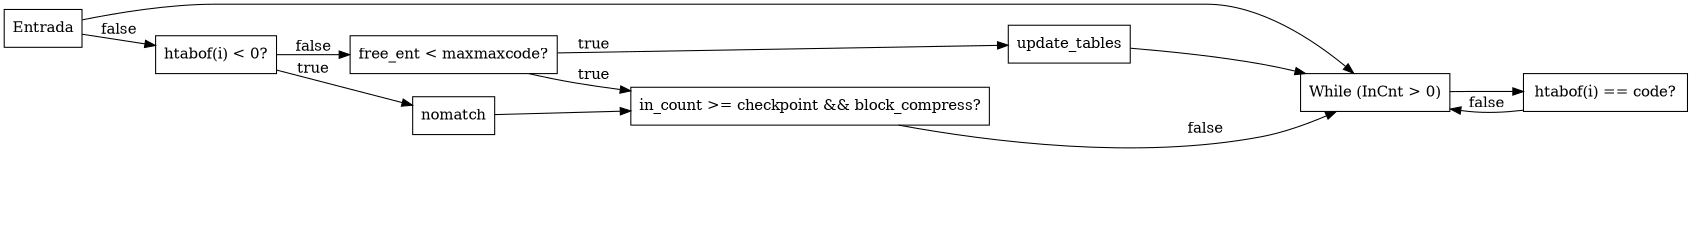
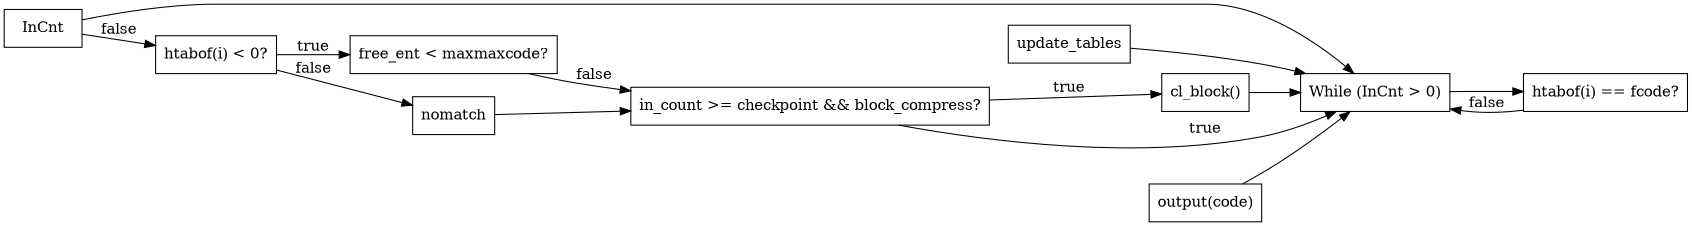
node "Entrada": label "Entrada" -> "InCnt"
edge "htabof(i) < 0?" -> "free_ent < maxmaxcode?": label "false" -> "true"
edge "free_ent < maxmaxcode?" -> "update_tables": removed, label "true"
edge "htabof(i) < 0?" -> "nomatch": label "true" -> "false"
edge "free_ent < maxmaxcode?" -> "in_count >= checkpoint && block_compress?": label "true" -> "false"
node "cl_block()": added
node "htabof(i) == code?": label "htabof(i) == code?" -> "htabof(i) == fcode?"
edge "in_count >= checkpoint && block_compress?" -> "While (InCnt > 0)": label "false" -> "true"
node "output(code)": added
